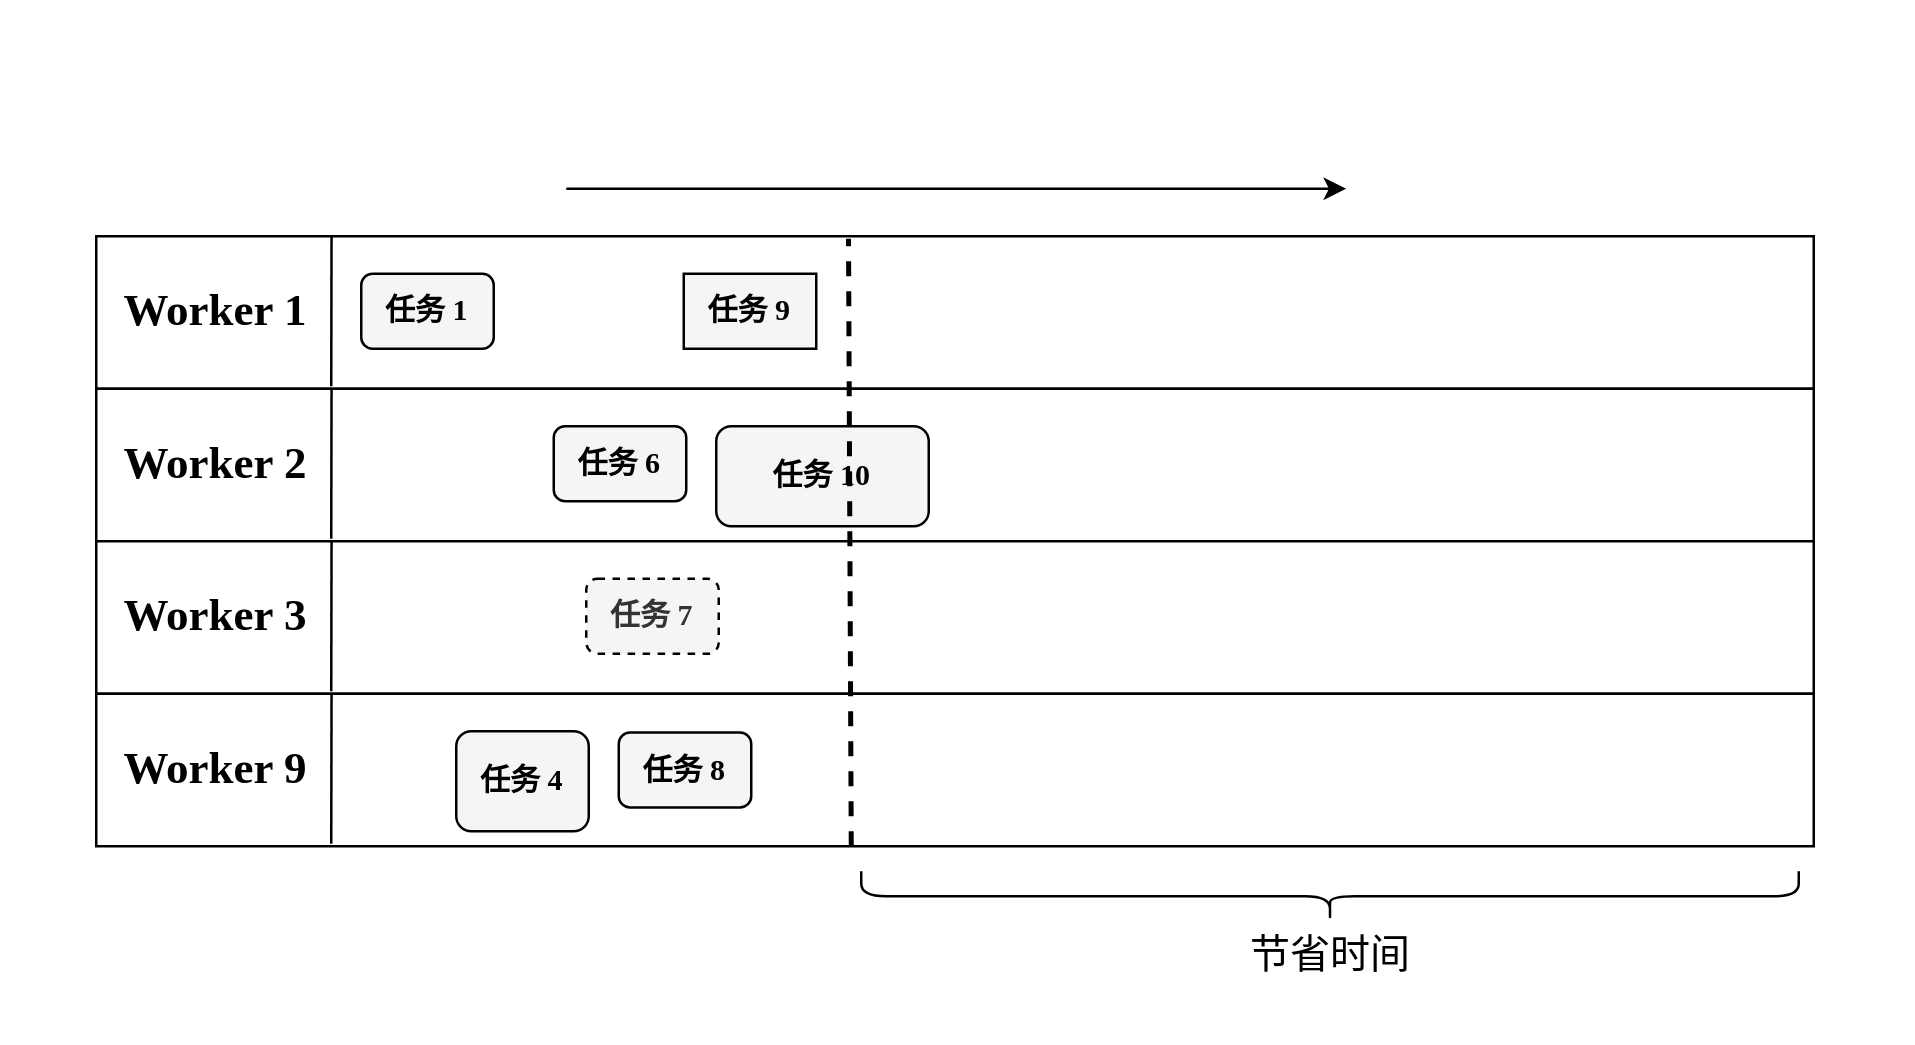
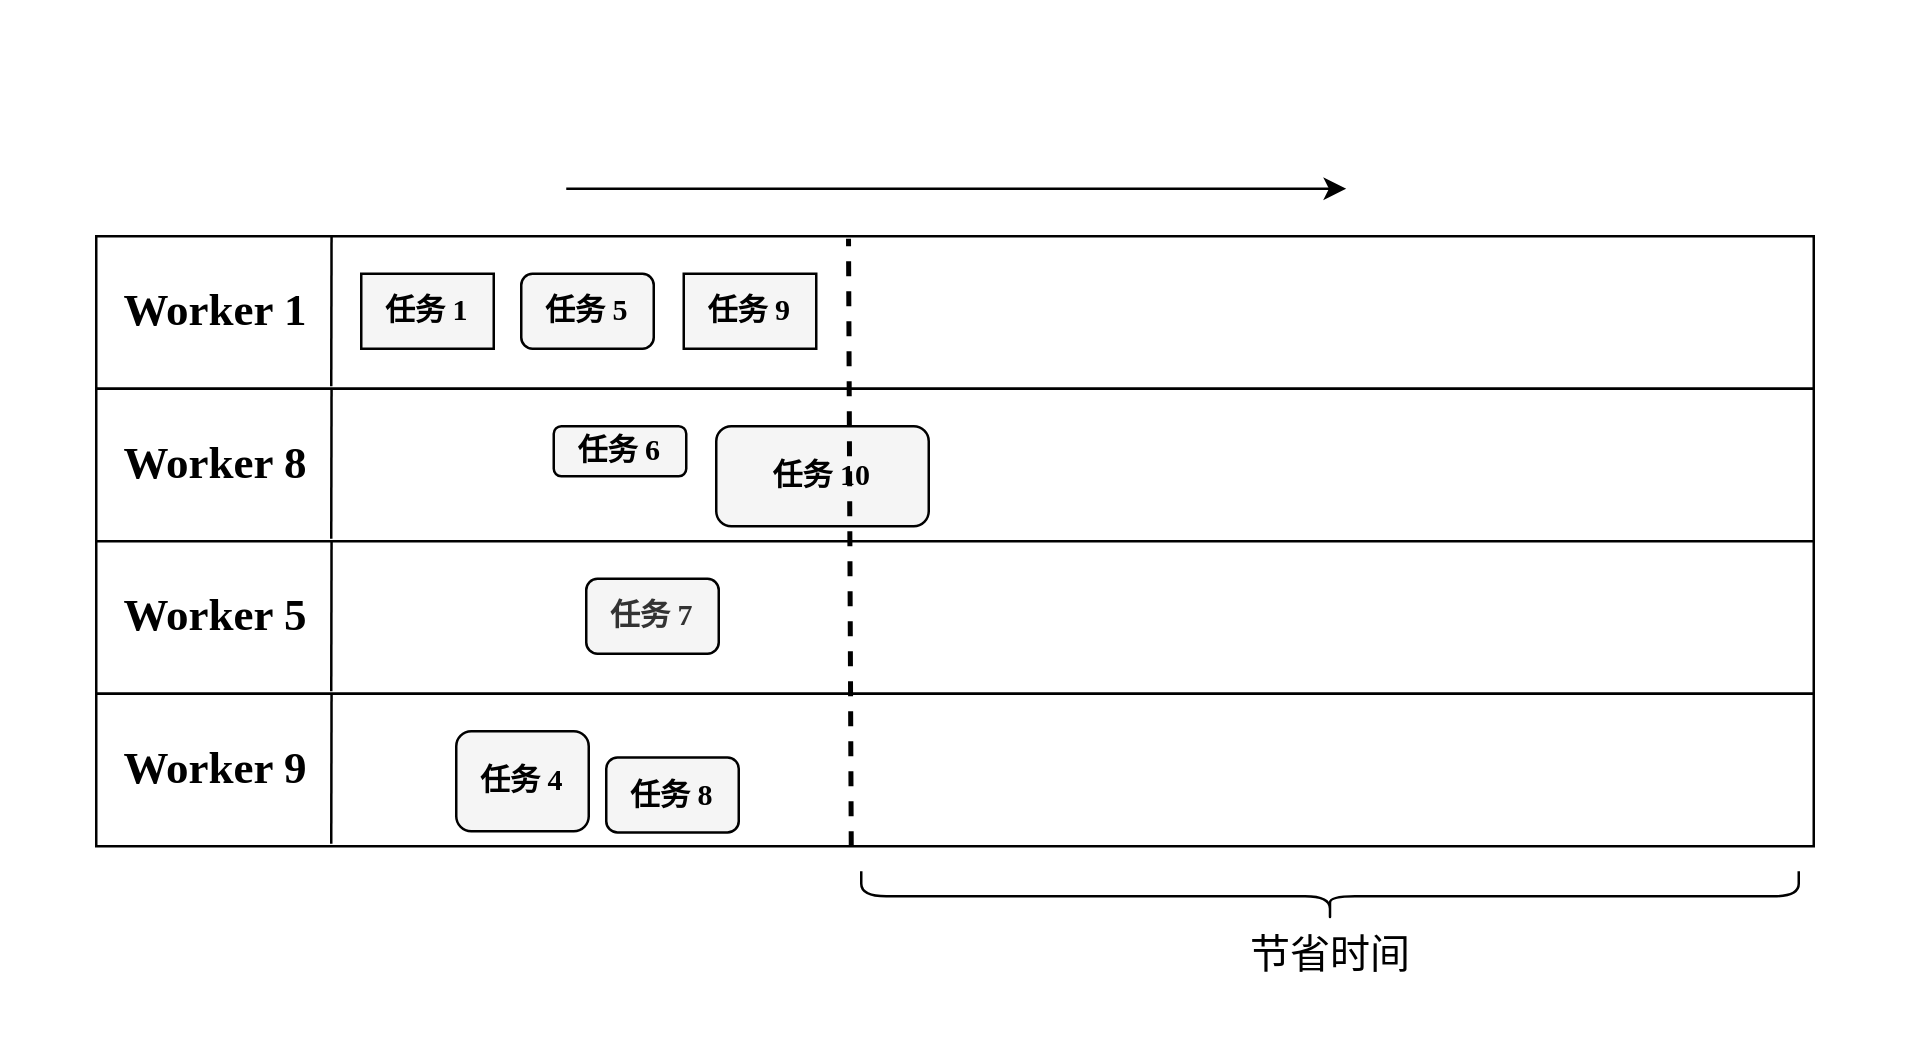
node "任务 1": shape rounded rectangle -> rectangle
node "任务 5": added
node "Worker 2": label "Worker 2" -> "Worker 8"
node "任务 6": size 133x75 -> 133x50
node "Worker 3": label "Worker 3" -> "Worker 5"
node "任务 7": style dashed -> solid
node "任务 8": moved (685, 770) -> (673, 795)
